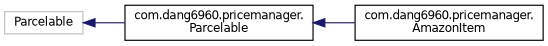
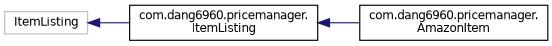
node "Parcelable": label "Parcelable" -> "ItemListing"
node "com.dang6960.pricemanager. Parcelable": label "com.dang6960.pricemanager. Parcelable" -> "com.dang6960.pricemanager. ItemListing"
